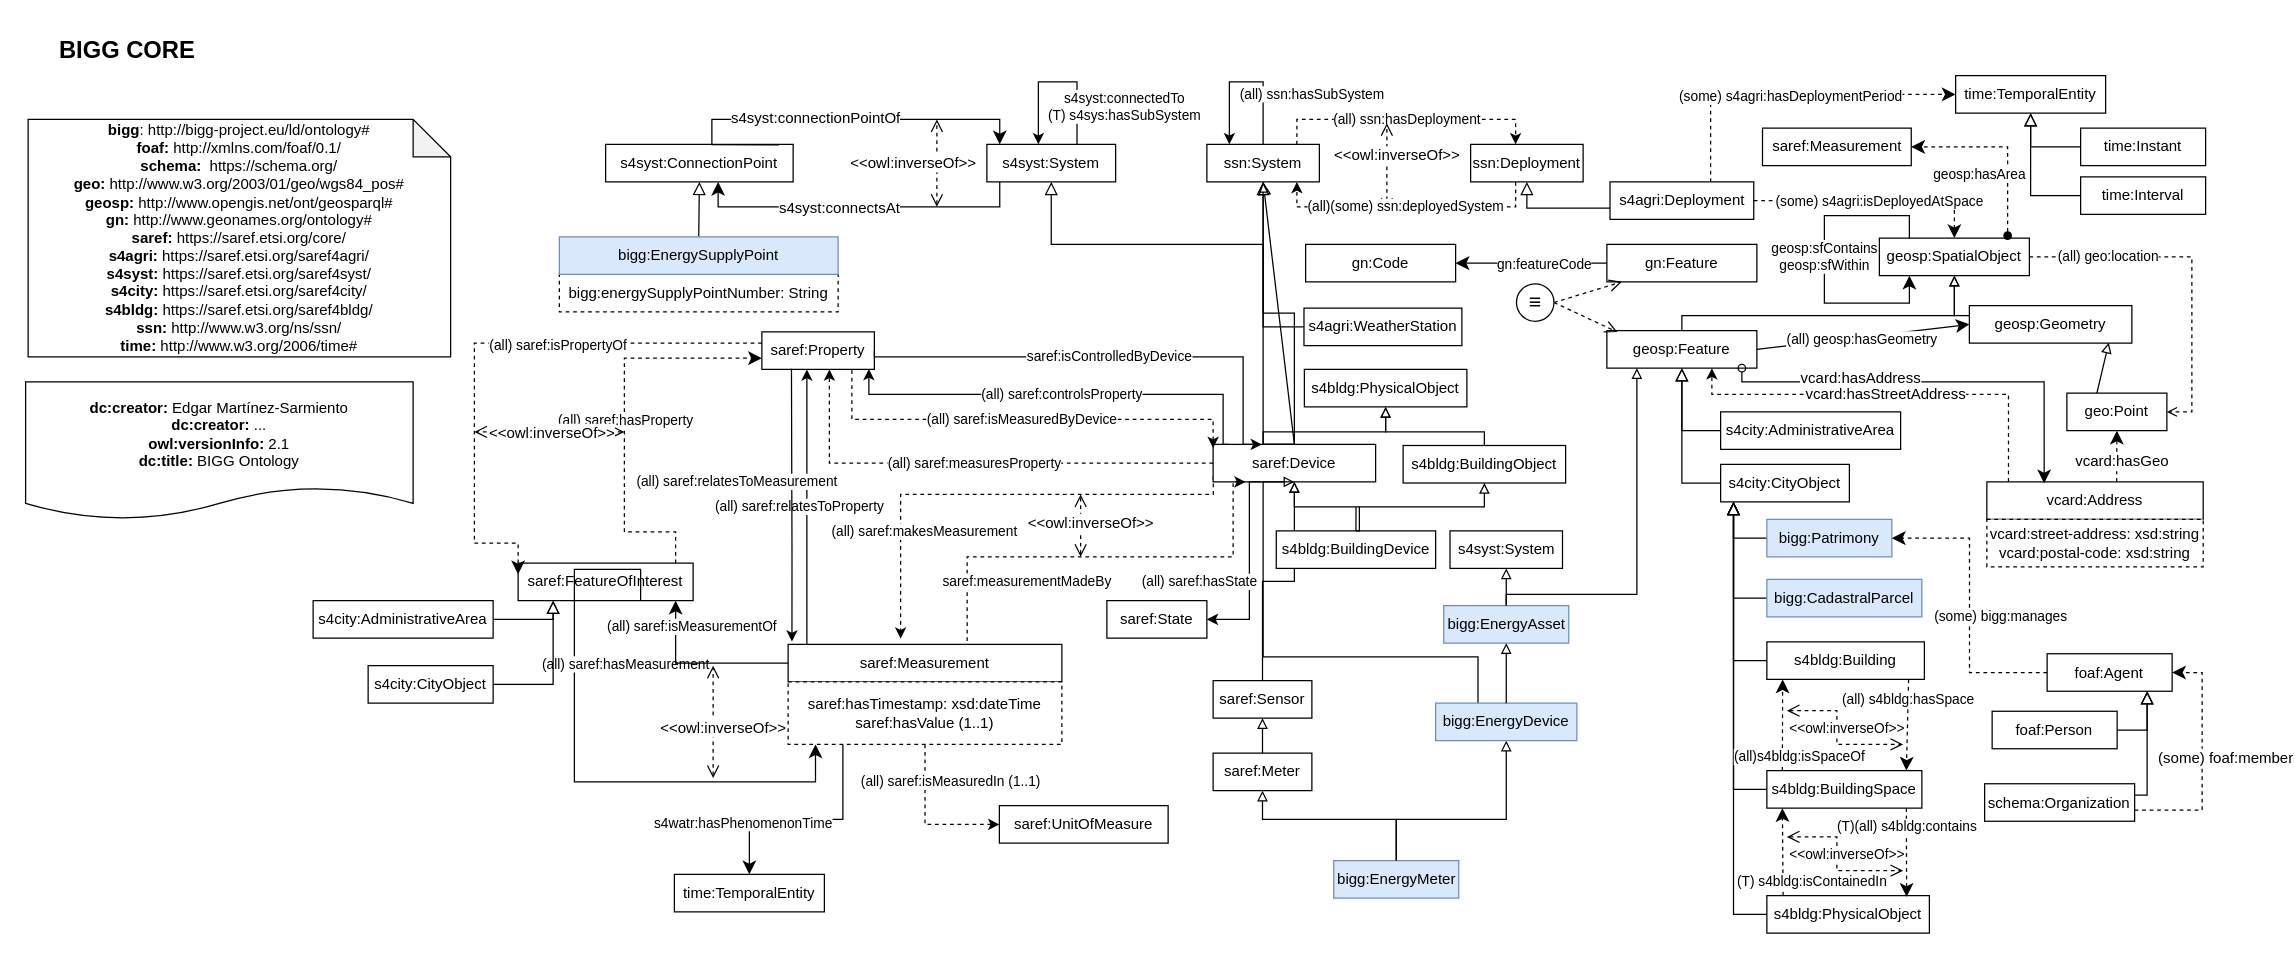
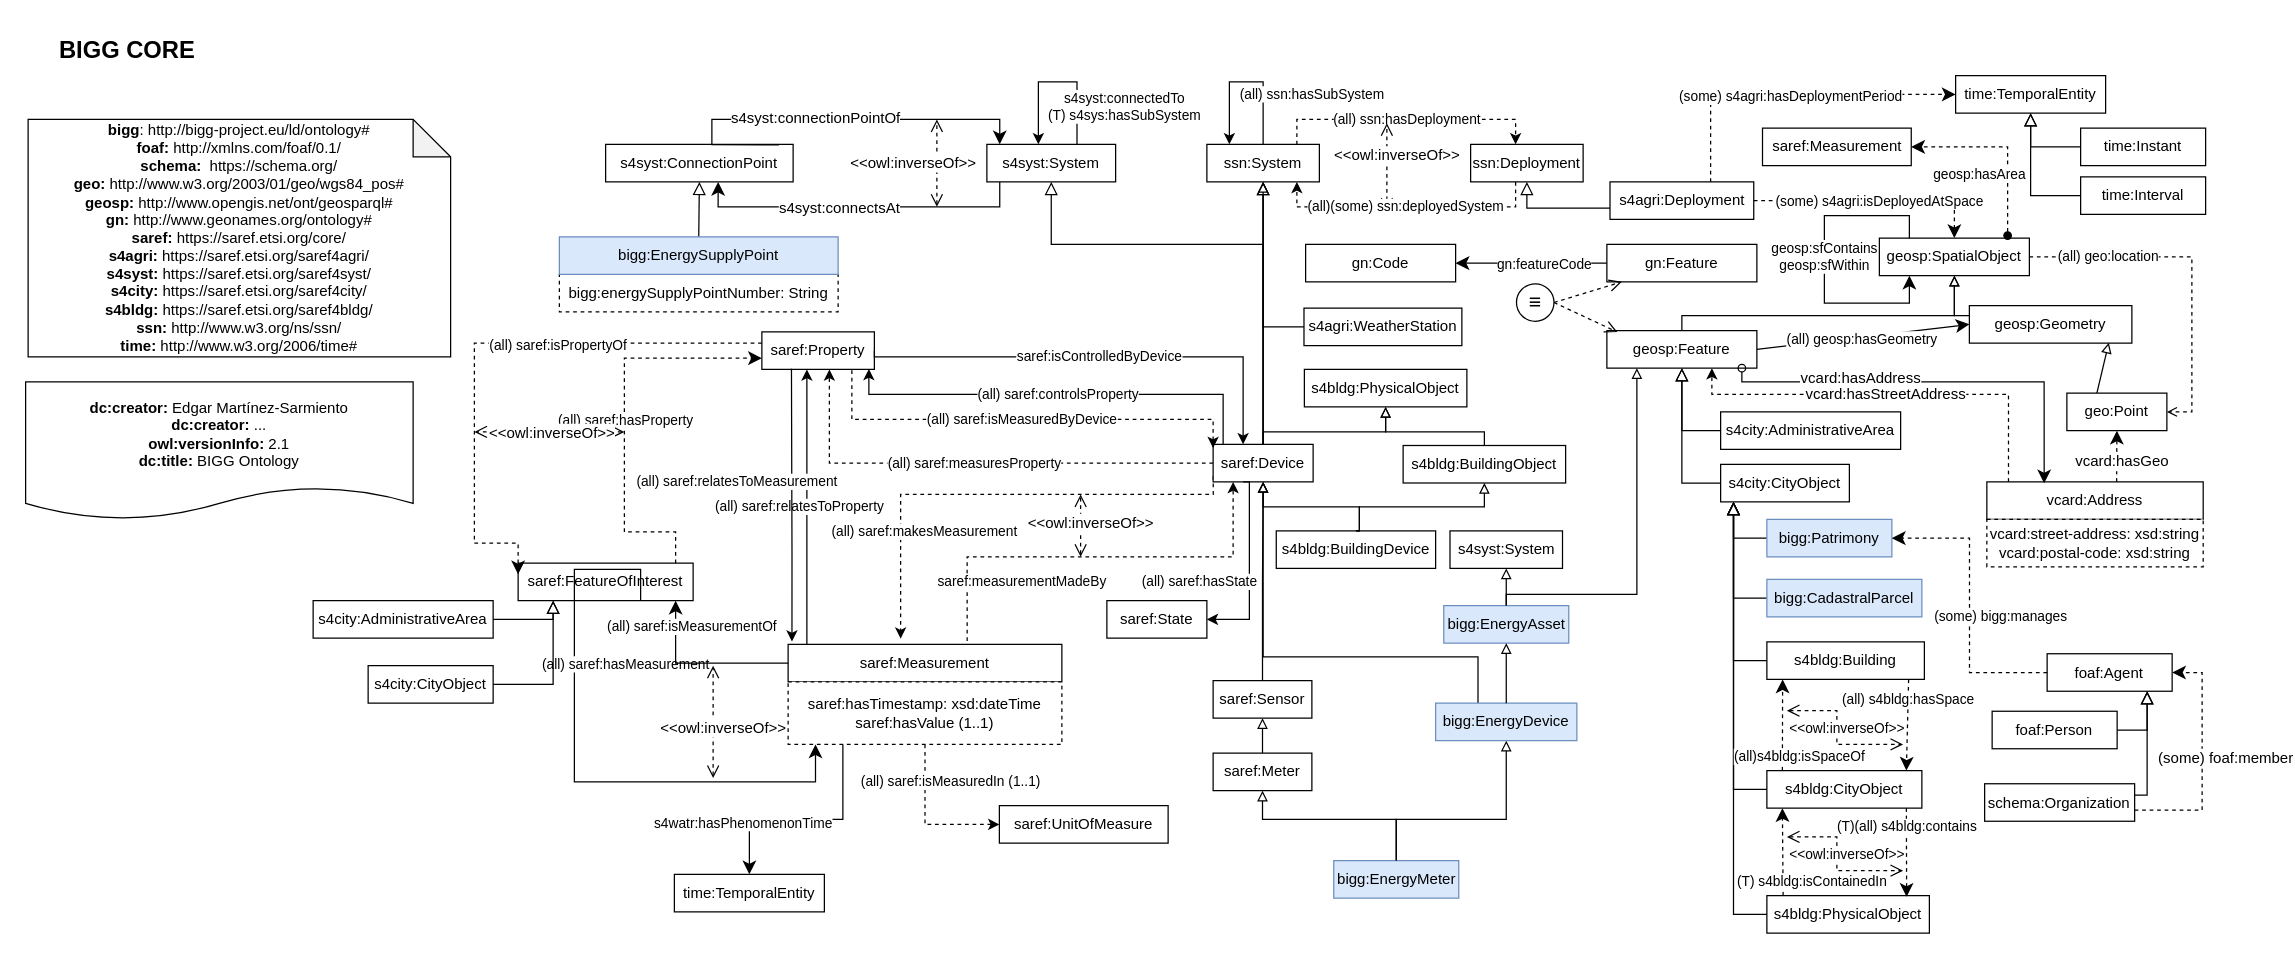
node "saref:Device": size 163x38 -> 100x38
node "s4bldg:BuildingSpace": label "s4bldg:BuildingSpace" -> "s4bldg:CityObject"
